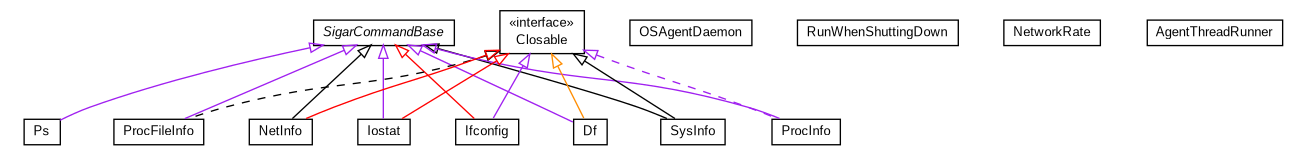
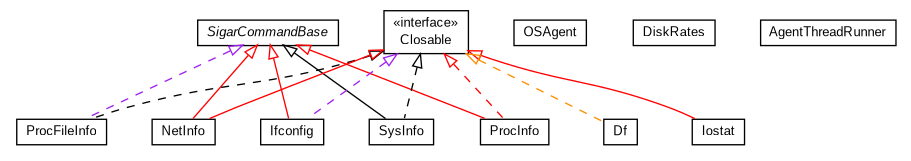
node "OSAgent": added
node "DiskRates": added
node "OSAgentDaemon": removed
node "RunWhenShuttingDown": removed
node "NetworkRate": removed
edge "NetInfo" -> "SigarCommandBase": color black -> red
edge "ProcInfo" -> "SigarCommandBase": color purple -> red
edge "ProcInfo" -> "Closable": color purple -> red
edge "ProcFileInfo" -> "SigarCommandBase": style solid -> dashed
edge "Ifconfig" -> "Closable": style solid -> dashed
edge "Df" -> "SigarCommandBase": removed
edge "SysInfo" -> "Closable": style solid -> dashed
edge "Df" -> "Closable": style solid -> dashed
edge "Iostat" -> "SigarCommandBase": removed
node "Ps": removed
